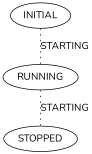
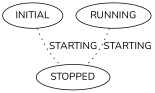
edge "INITIAL" -- "RUNNING": now "INITIAL" -- "STOPPED"
